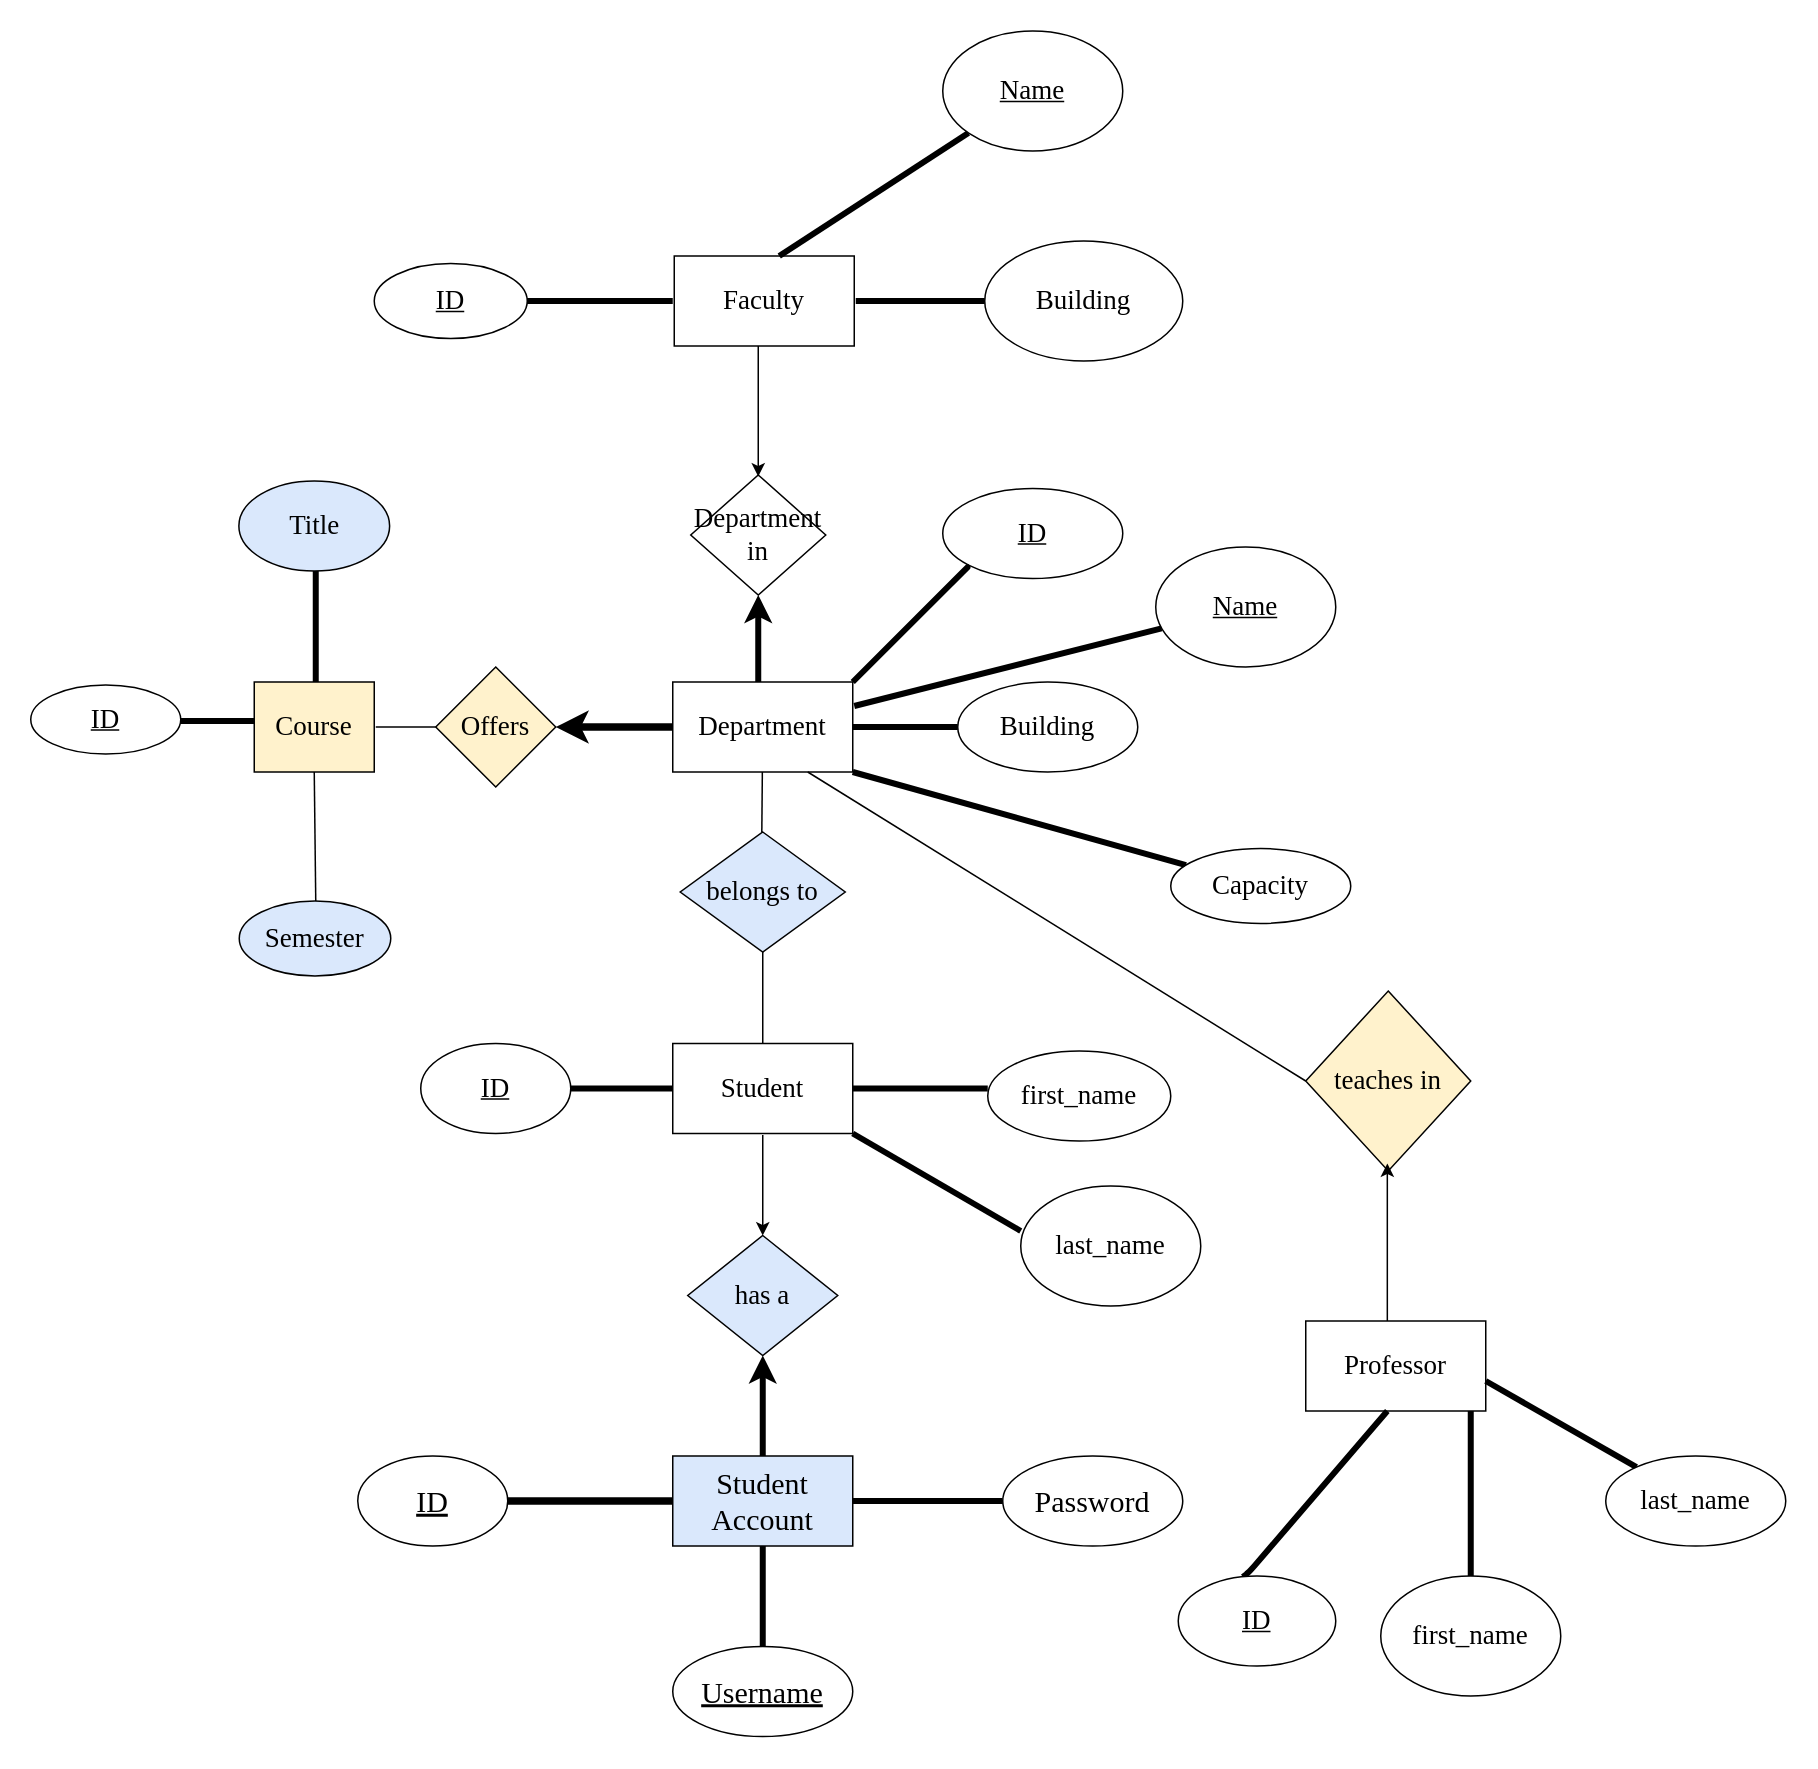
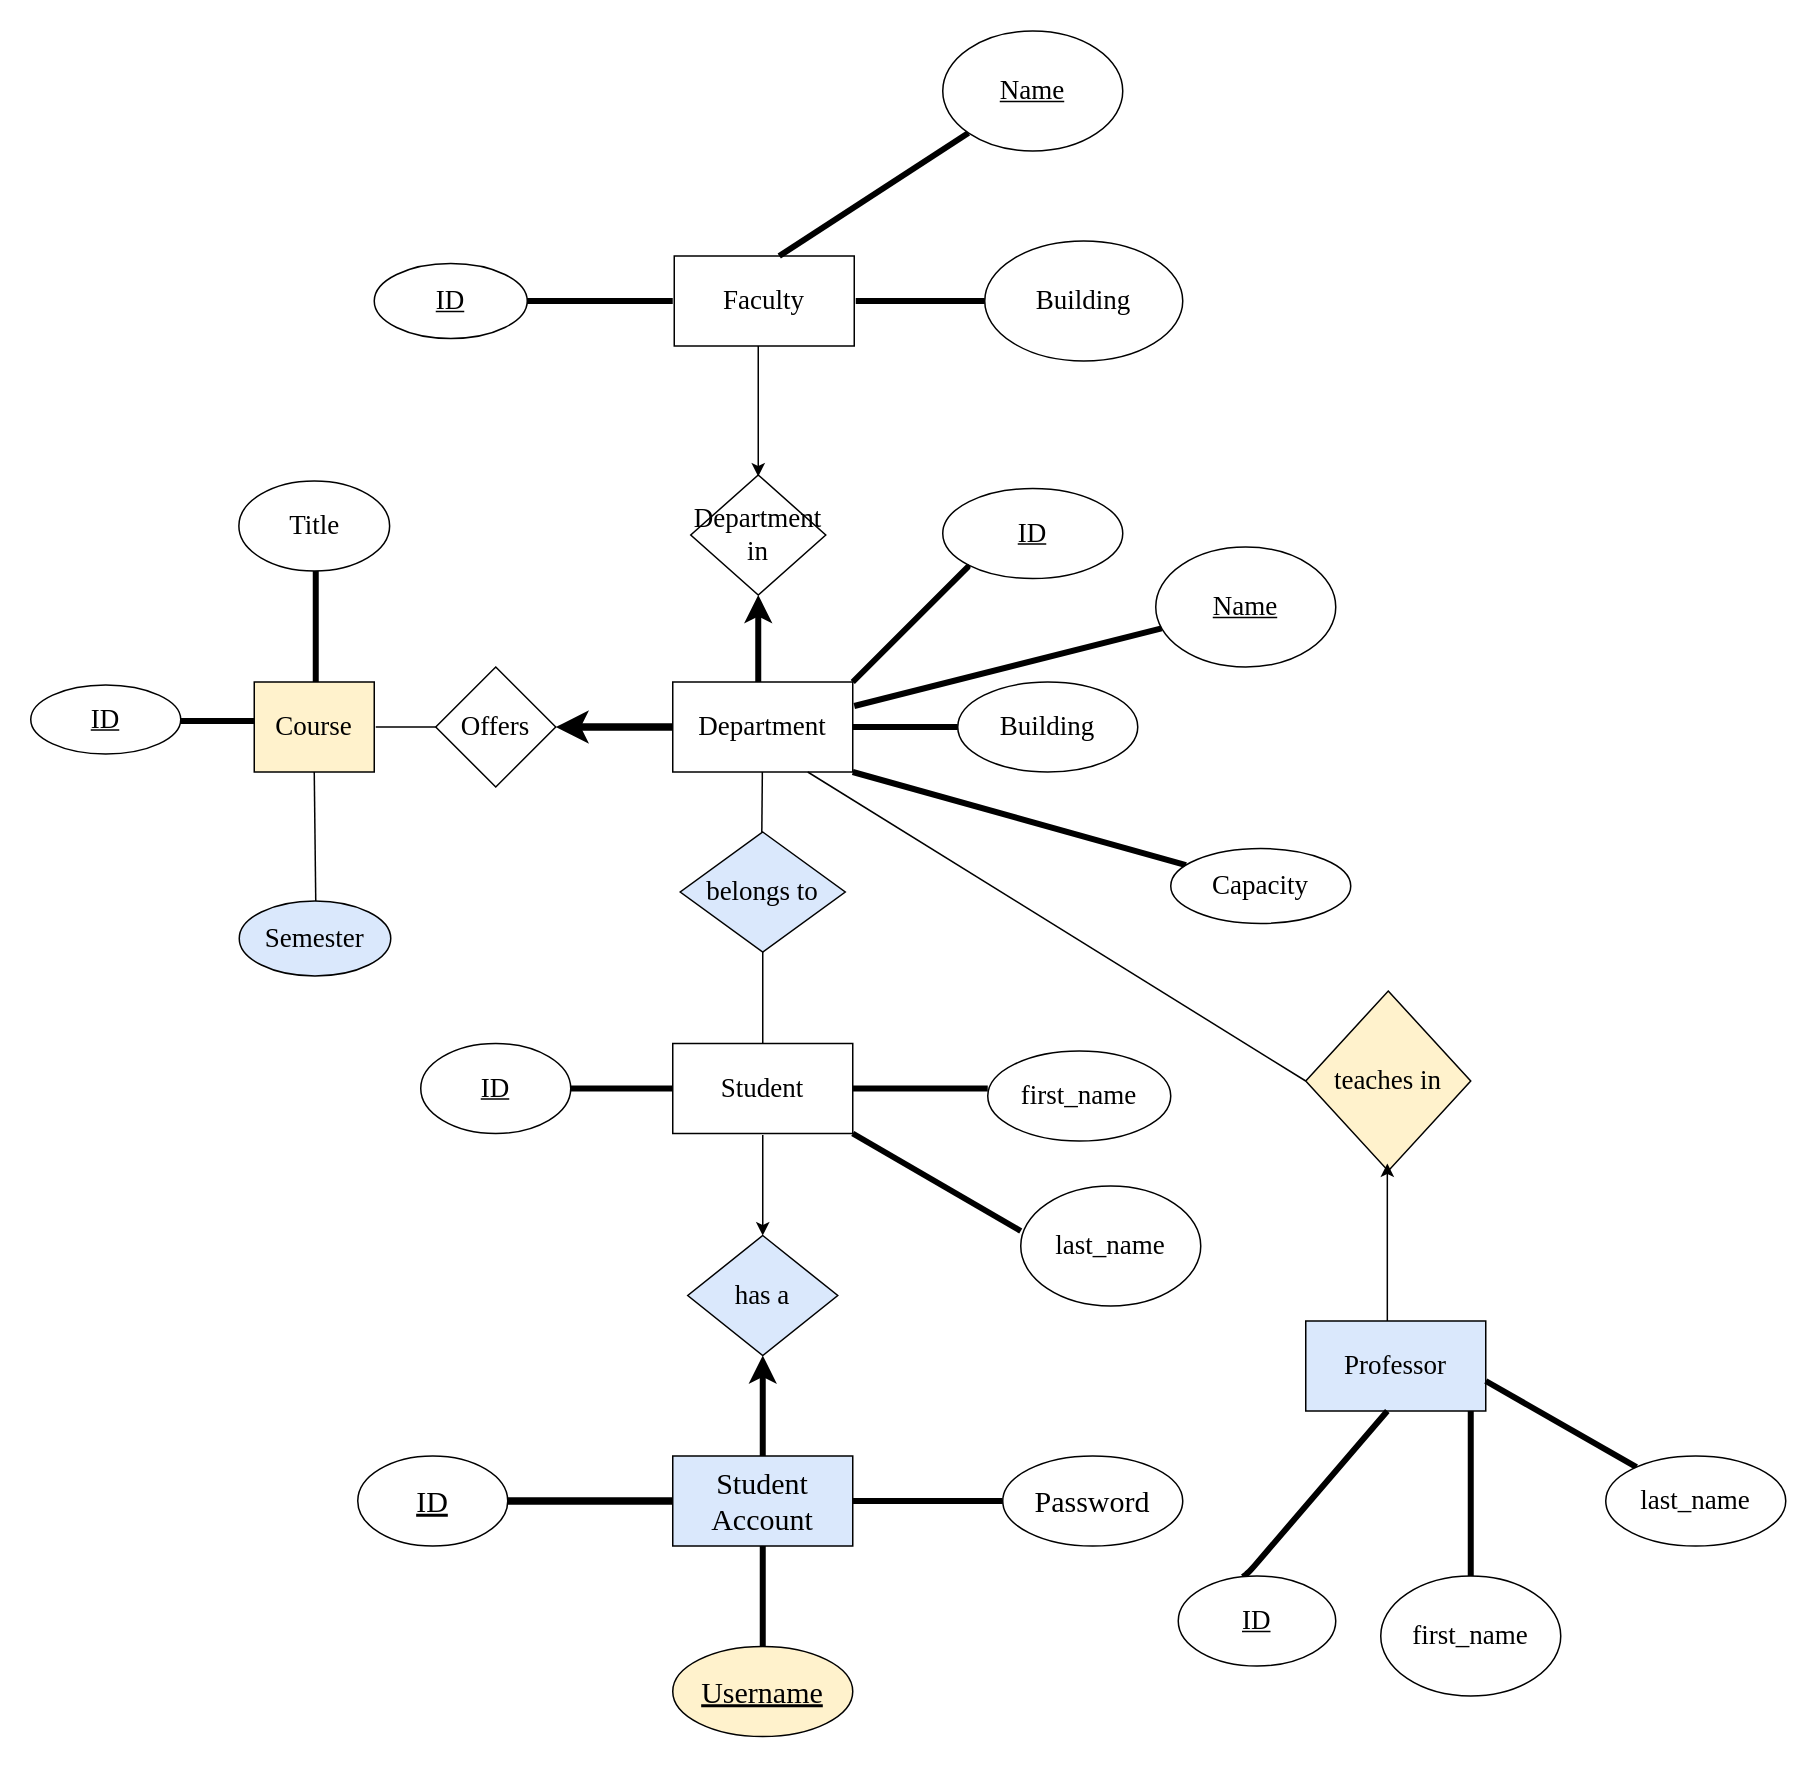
node "Title": fillcolor #dae8fc -> #ffffff
node "Offers": fillcolor #fff2cc -> #ffffff
node "Professor": fillcolor #ffffff -> #dae8fc
node "Username": fillcolor #ffffff -> #fff2cc
